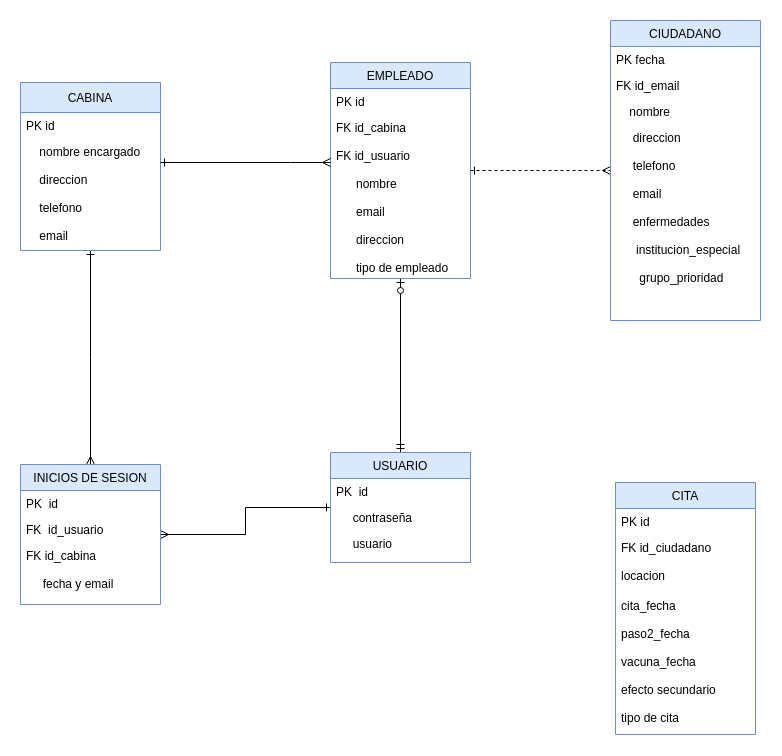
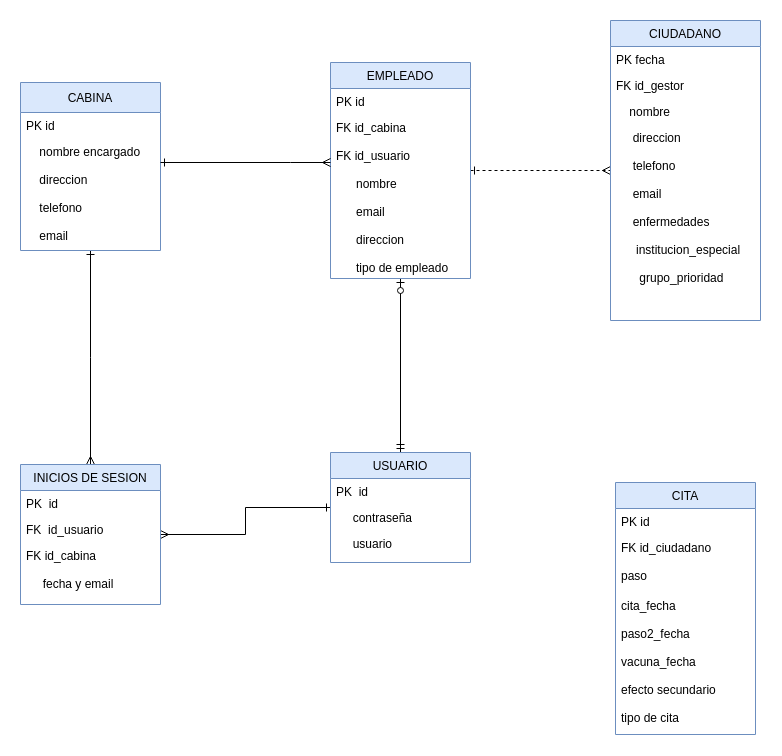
node "FK id_email": label "FK id_email" -> "FK id_gestor"
node "FK id_ciudadano locacion": label "FK id_ciudadano locacion" -> "FK id_ciudadano paso"
